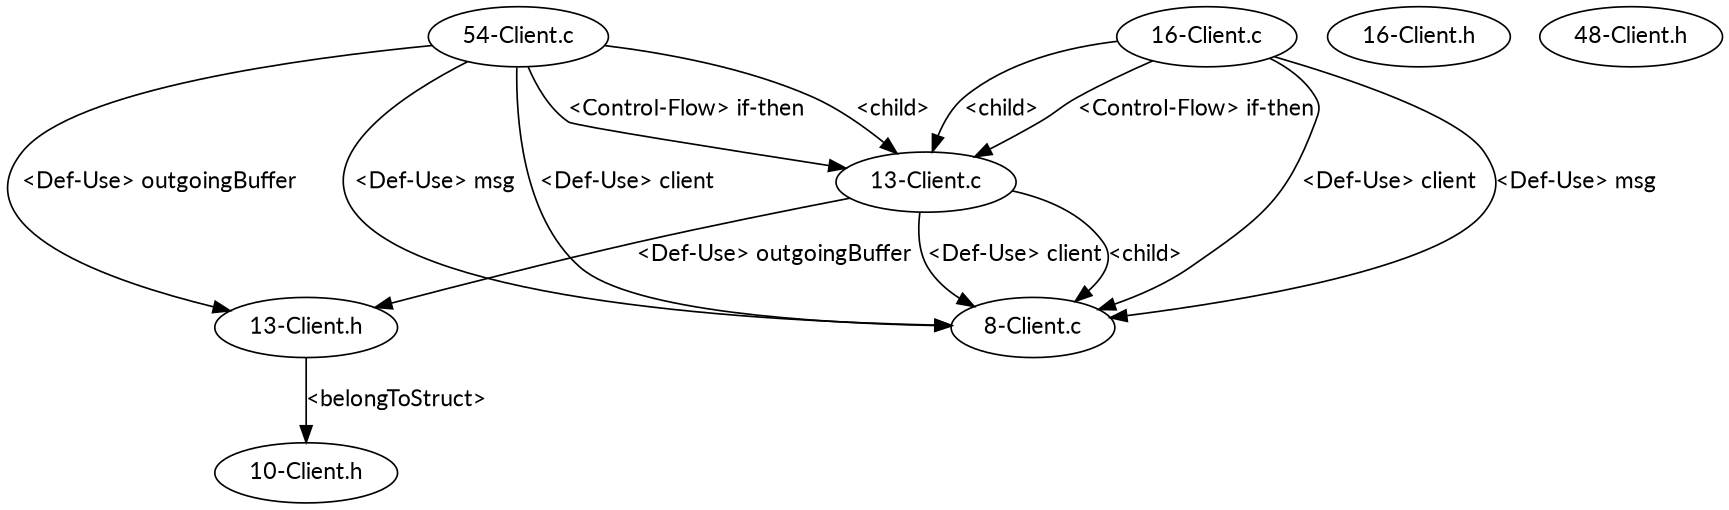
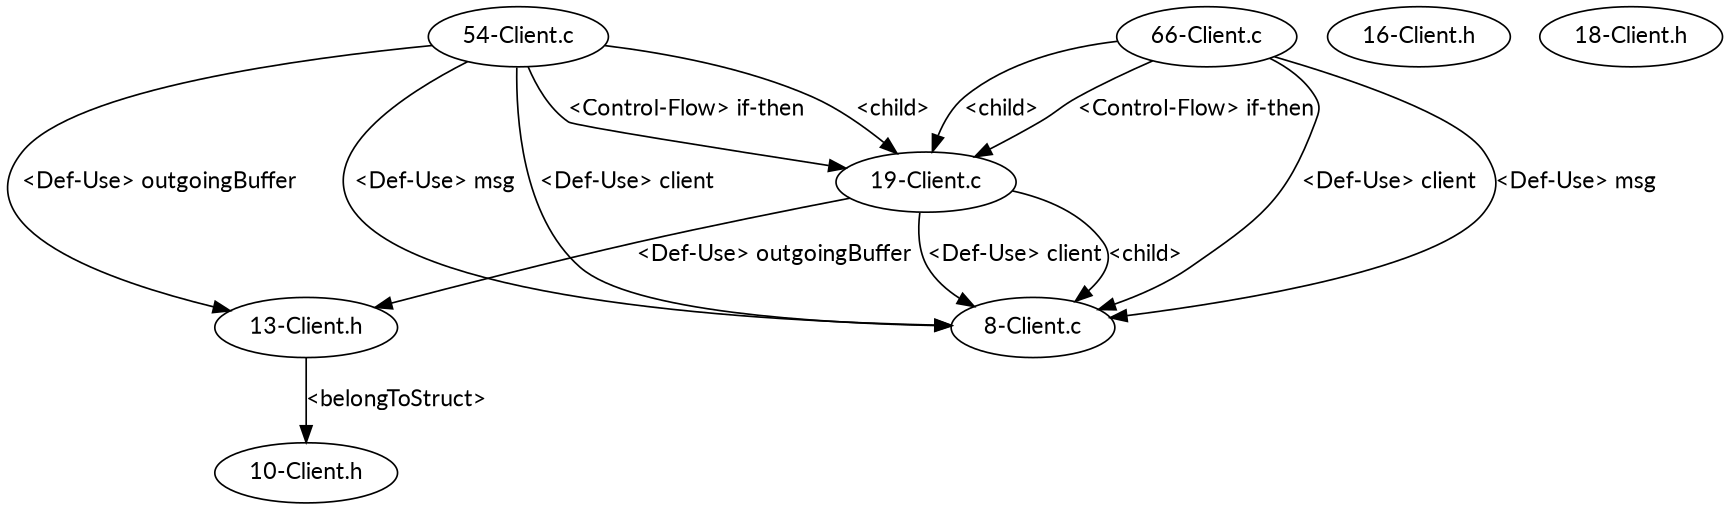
node "16-Client.c": label "16-Client.c" -> "66-Client.c"
node "48-Client.h": label "48-Client.h" -> "18-Client.h"
node "13-Client.c": label "13-Client.c" -> "19-Client.c"
